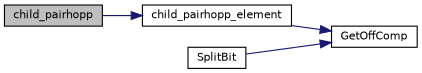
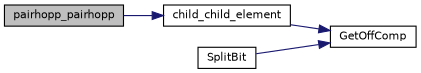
node "child_pairhopp": label "child_pairhopp" -> "pairhopp_pairhopp"
node "child_pairhopp_element": label "child_pairhopp_element" -> "child_child_element"
